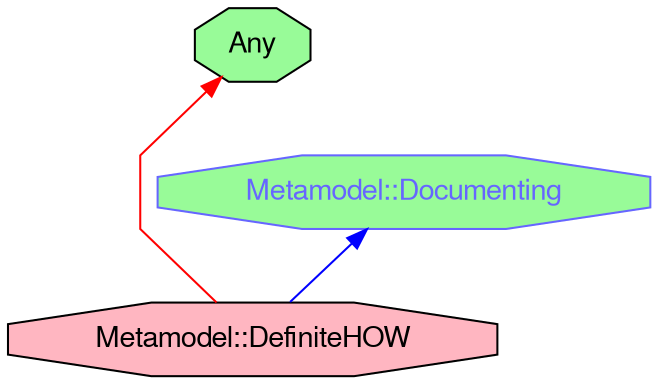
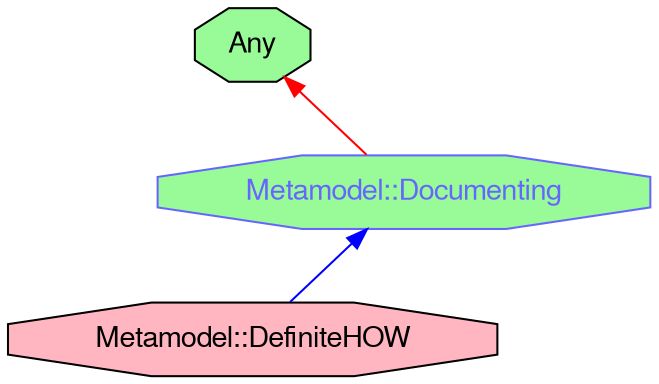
edge "Metamodel::DefiniteHOW" -> "Any": now "Metamodel::Documenting" -> "Any"
